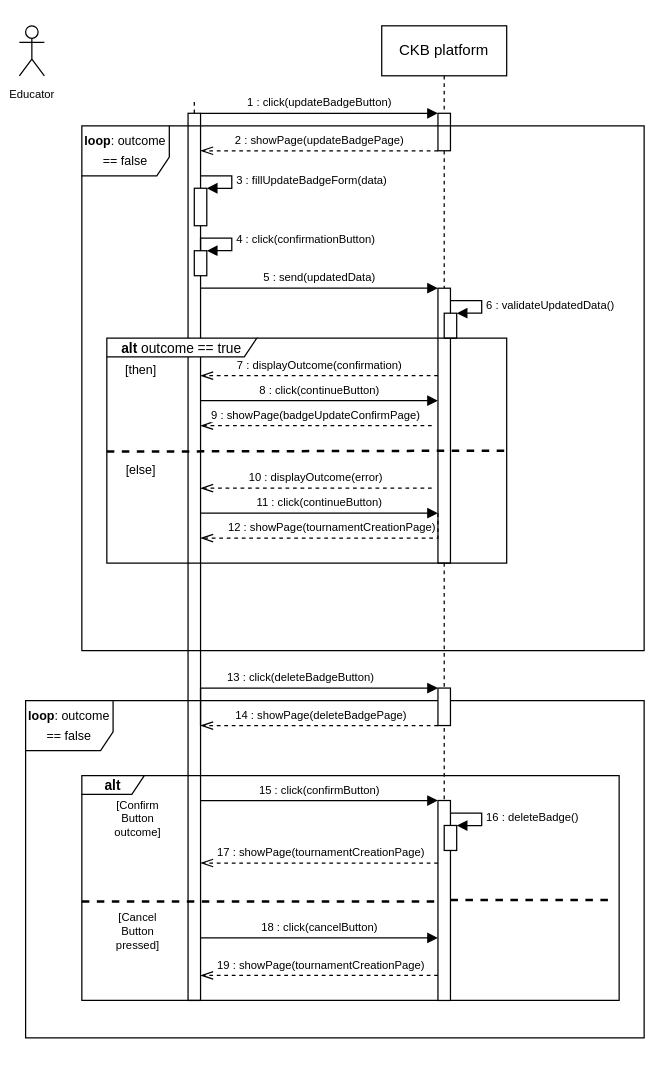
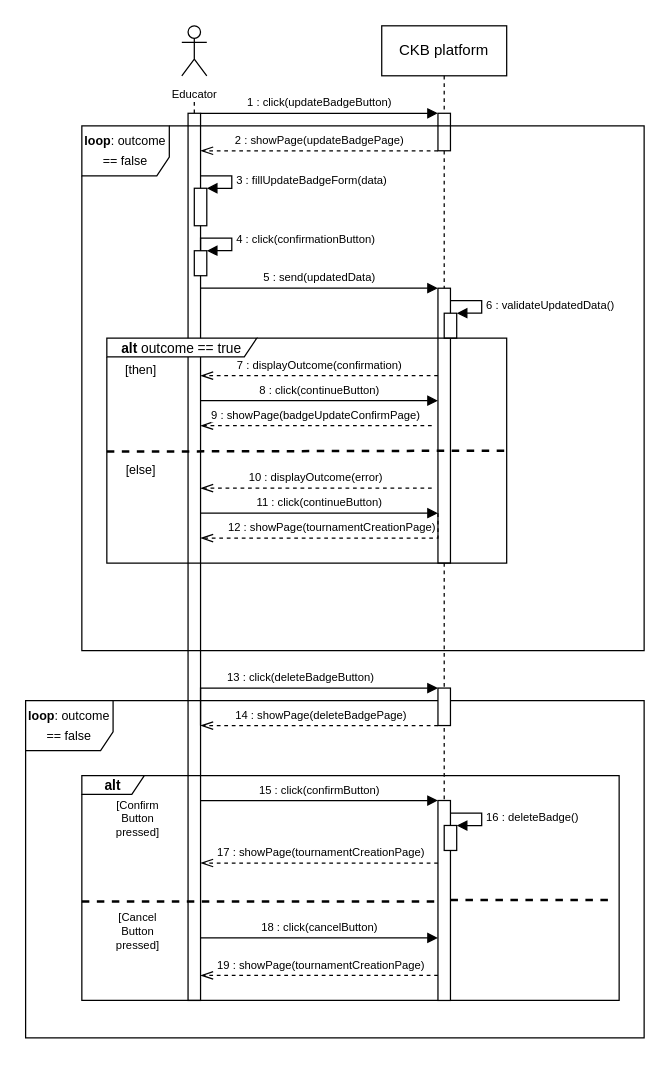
node "Educator": moved (32, 51) -> (194, 51)
node "[Confirm Button outcome]": label "[Confirm Button outcome]" -> "[Confirm Button pressed]"
